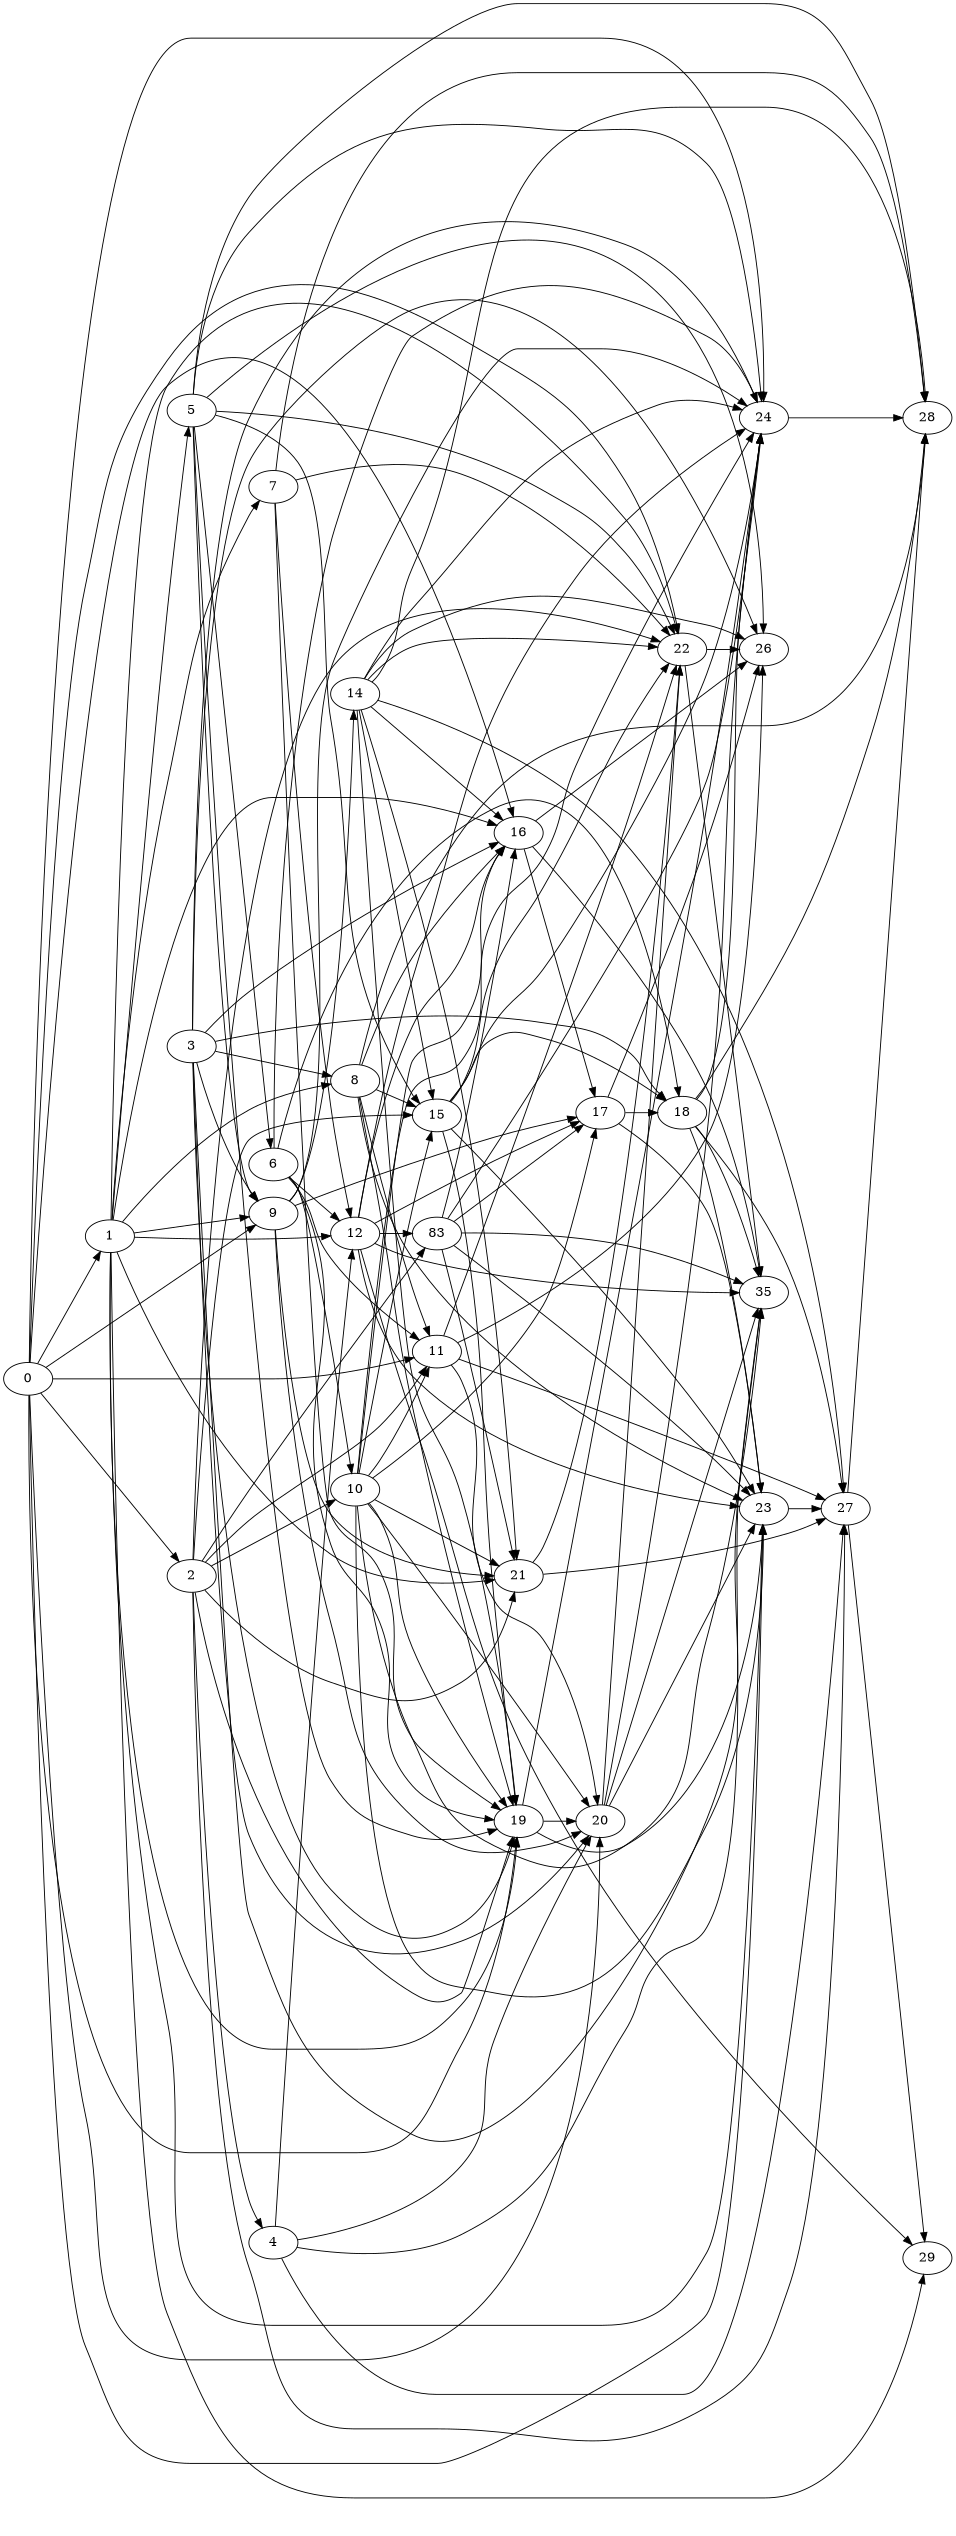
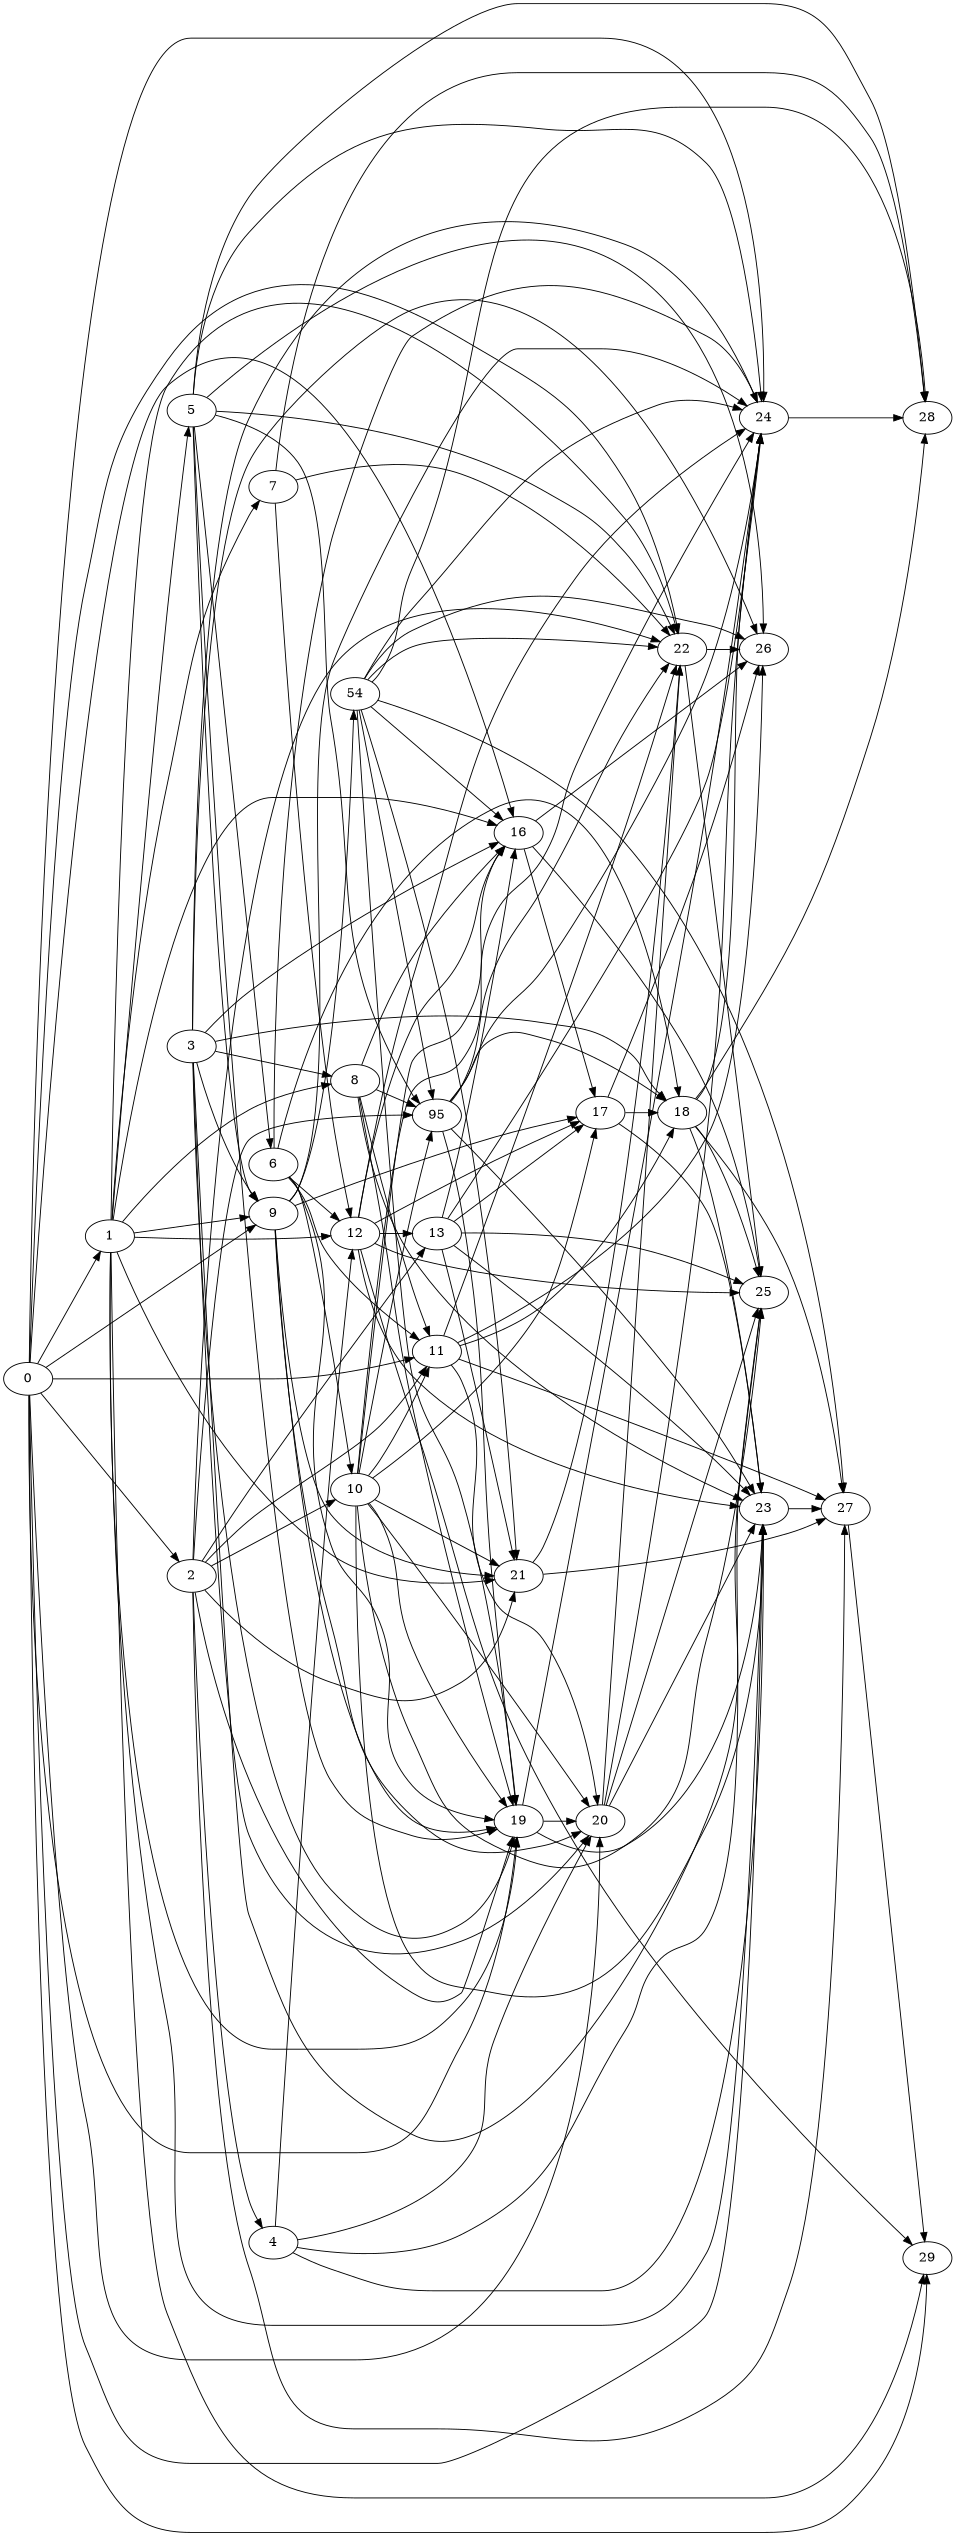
node "14": label "14" -> "54"
edge "8" -> "28": removed
edge "27" -> "28": removed
node "15": label "15" -> "95"
node "83": label "83" -> "13"
edge "11" -> "18": added
edge "7" -> "19": now "9" -> "19"
node "35": label "35" -> "25"
edge "4" -> "27": now "4" -> "23"
edge "0" -> "29": added
